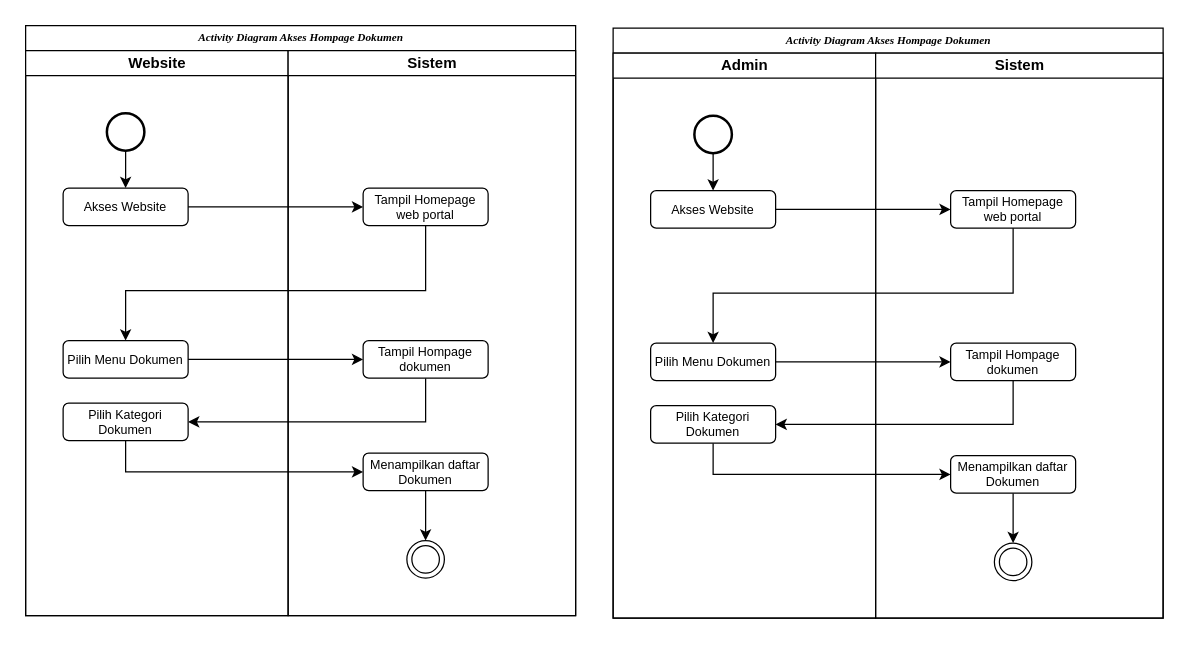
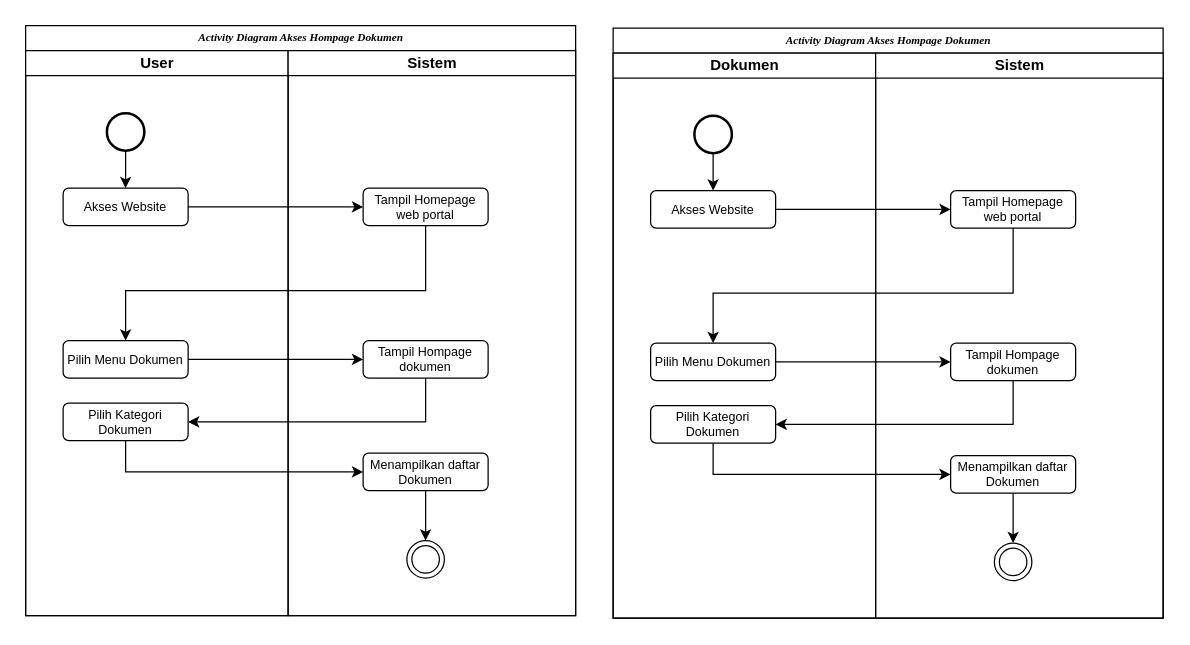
node "Website": label "Website" -> "User"
node "Admin": label "Admin" -> "Dokumen"
